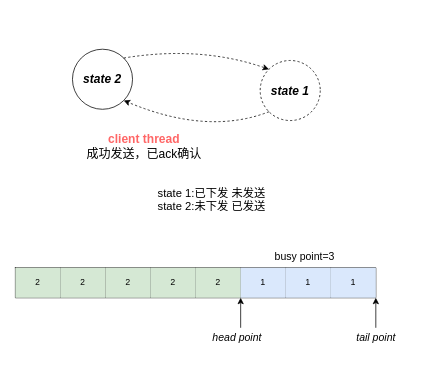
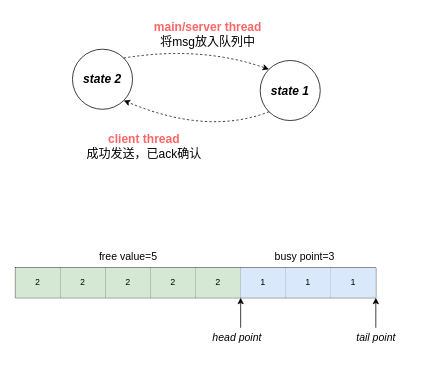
node "main/server thread 将msg放入队列中": added
node "state 1": style dashed -> solid
node "state 1:已下发 未发送 state 2:未下发 已发送": removed
node "free value=5": added
